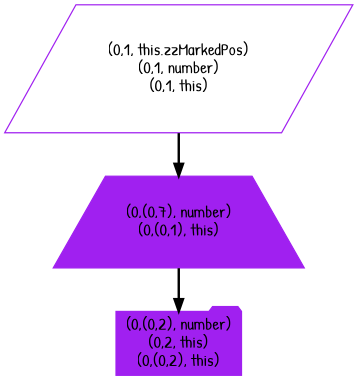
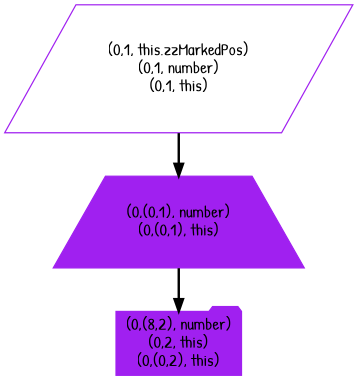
node "(0,(0,7), number) (0,(0,1), this)": label "(0,(0,7), number) (0,(0,1), this)" -> "(0,(0,1), number) (0,(0,1), this)"
node "(0,(0,2), number) (0,2, this) (0,(0,2), this)": label "(0,(0,2), number) (0,2, this) (0,(0,2), this)" -> "(0,(8,2), number) (0,2, this) (0,(0,2), this)"
